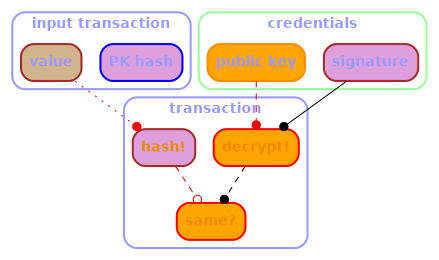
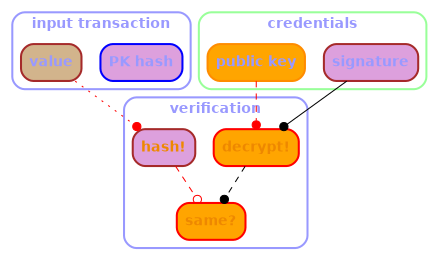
cluster "transaction": label "transaction" -> "verification"
